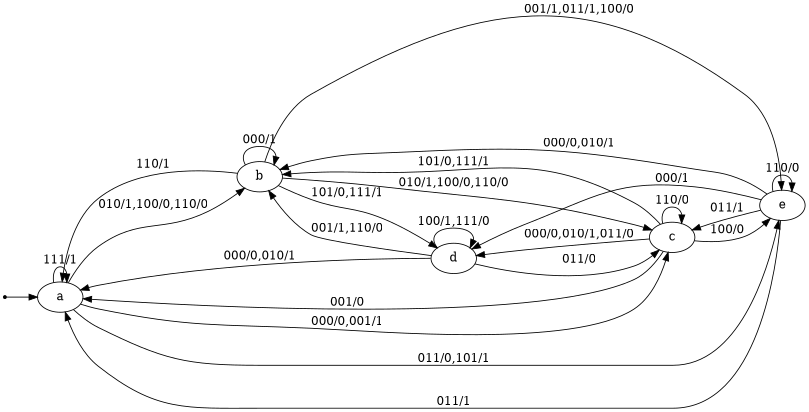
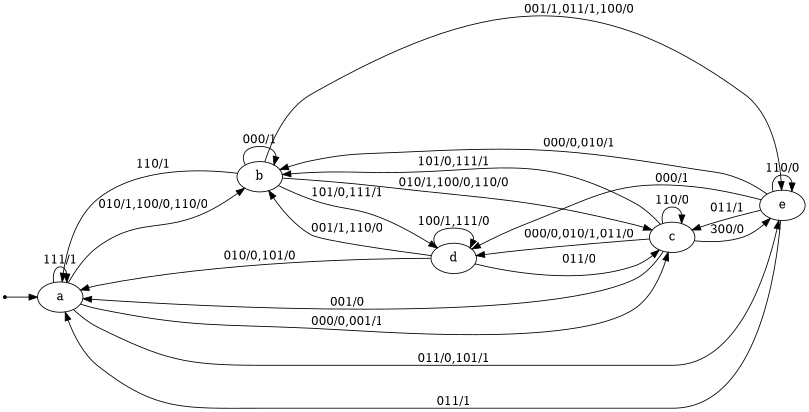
edge "c" -> "e": label "100/0" -> "300/0"
edge "d" -> "a": label "000/0,010/1" -> "010/0,101/0"
